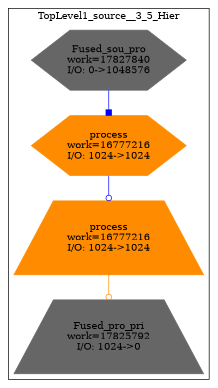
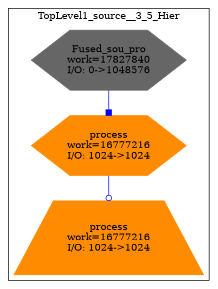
node "Fused_pro_pri work=17825792 I/O: 1024->0": removed
